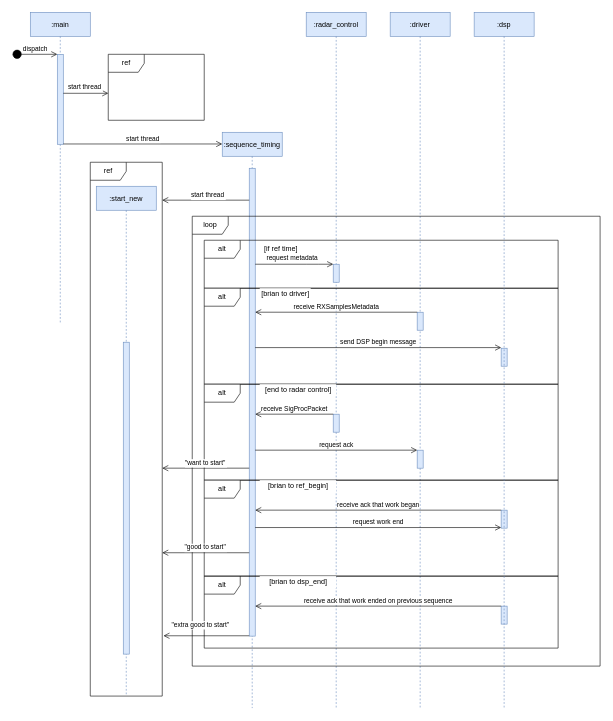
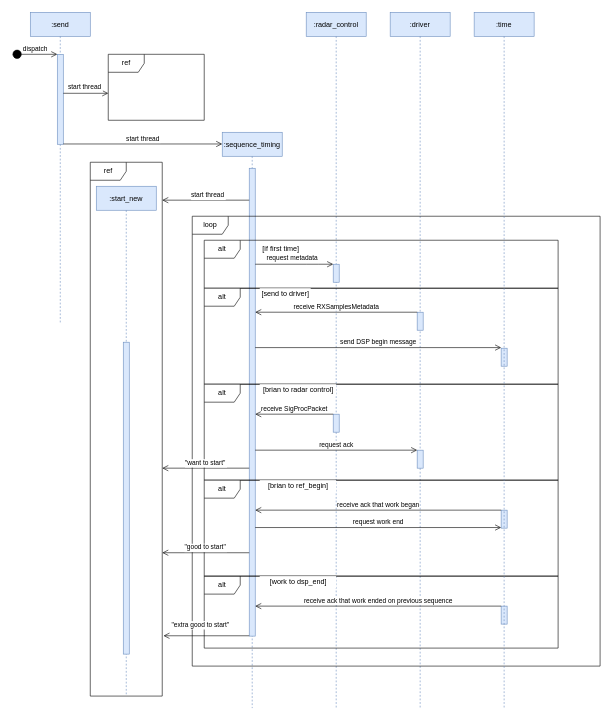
node ":main": label ":main" -> ":send"
node ":dsp": label ":dsp" -> ":time"
node "[if ref time]": label "[if ref time]" -> "[if first time]"
node "[brian to driver]": label "[brian to driver]" -> "[send to driver]"
node "[end to radar control]": label "[end to radar control]" -> "[brian to radar control]"
node "[brian to dsp_end]": label "[brian to dsp_end]" -> "[work to dsp_end]"
